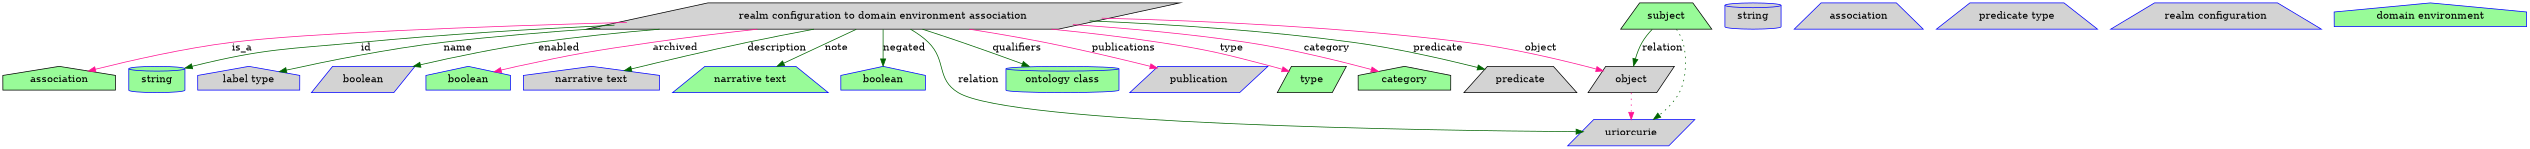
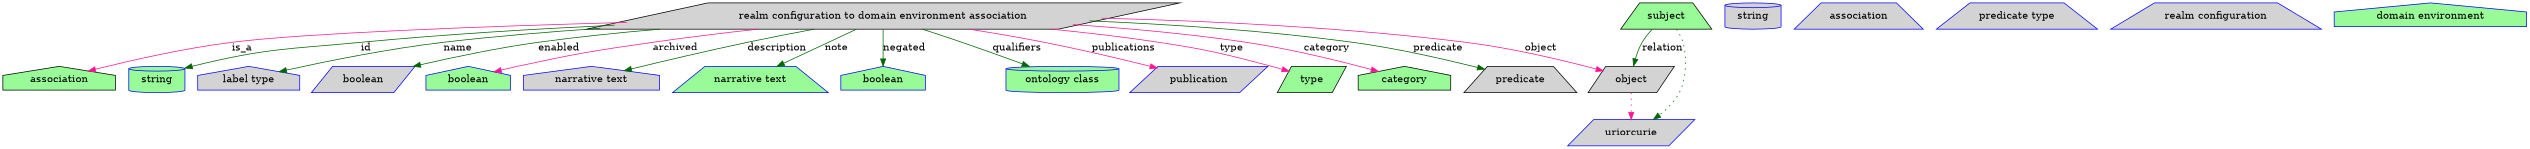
edge "realm configuration to domain environment association" -> "uriorcurie": removed, label "relation"
